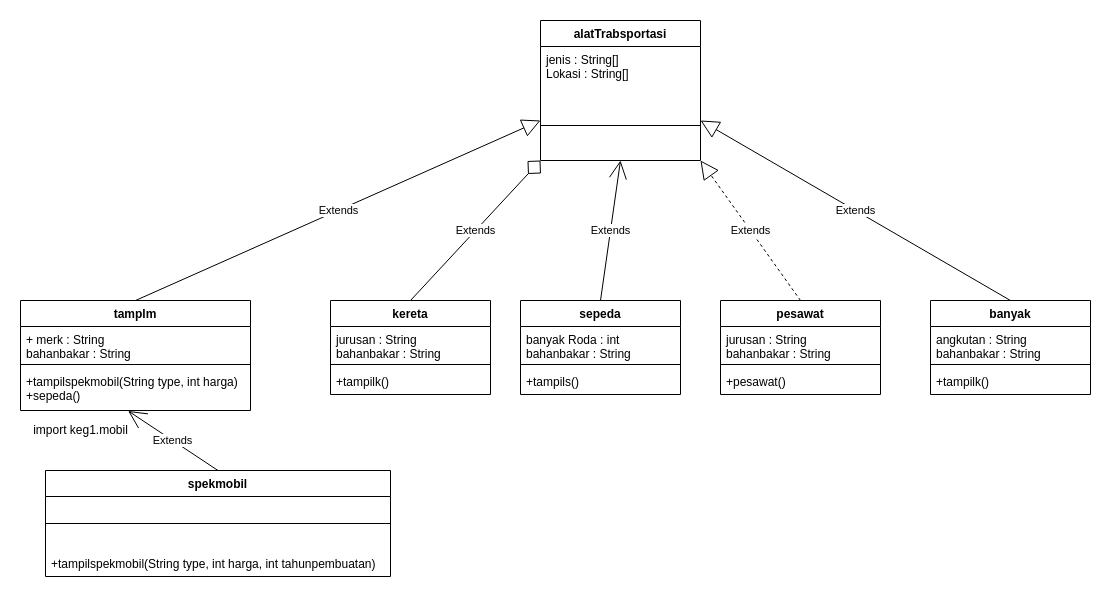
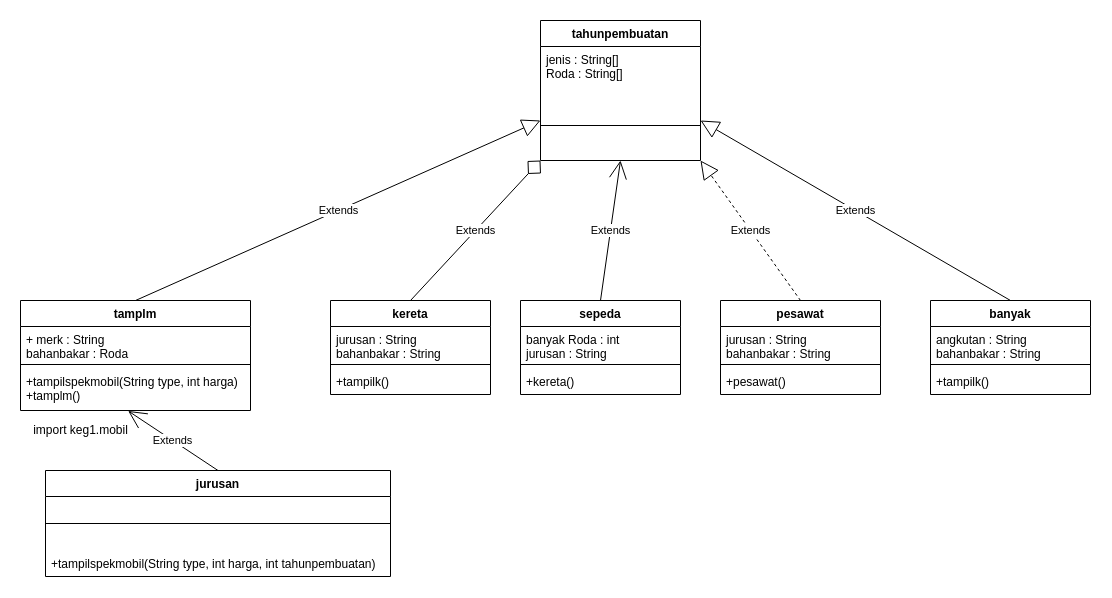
node "alatTrabsportasi": label "alatTrabsportasi" -> "tahunpembuatan"
node "jenis : String[] Lokasi : String[]": label "jenis : String[] Lokasi : String[]" -> "jenis : String[] Roda : String[]"
node "+ merk : String bahanbakar : String": label "+ merk : String bahanbakar : String" -> "+ merk : String bahanbakar : Roda"
node "banyak Roda : int bahanbakar : String": label "banyak Roda : int bahanbakar : String" -> "banyak Roda : int jurusan : String"
node "+tampilspekmobil(String type, int harga) +sepeda()": label "+tampilspekmobil(String type, int harga) +sepeda()" -> "+tampilspekmobil(String type, int harga) +tamplm()"
node "+tampils()": label "+tampils()" -> "+kereta()"
node "spekmobil": label "spekmobil" -> "jurusan"
